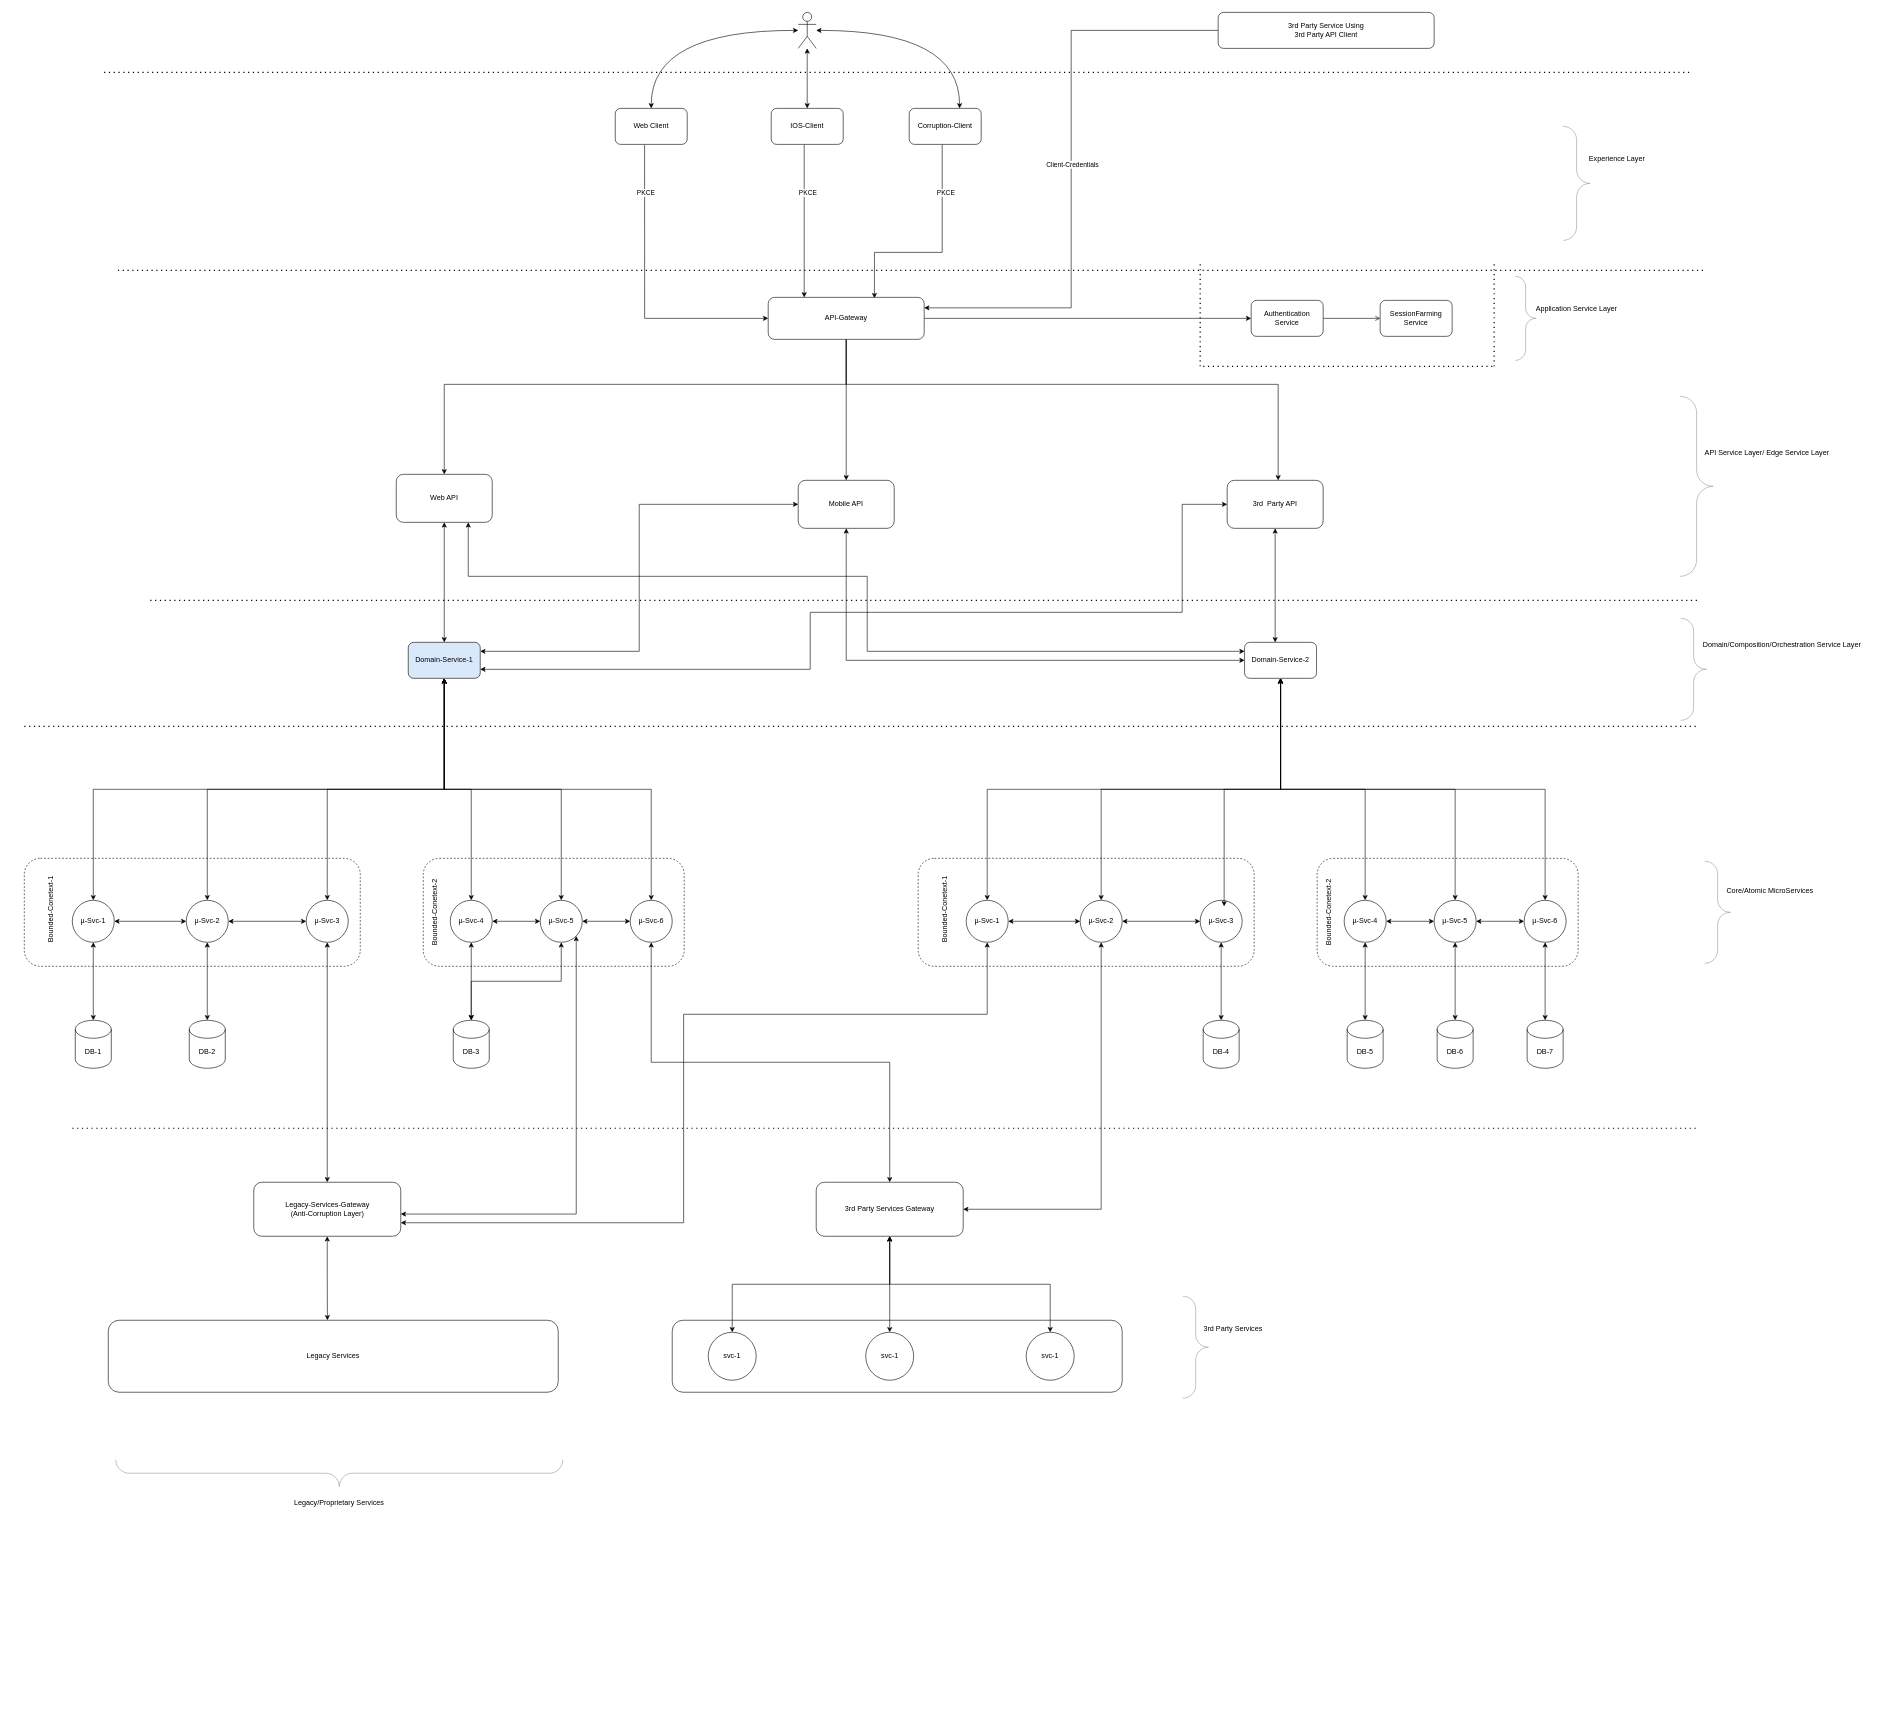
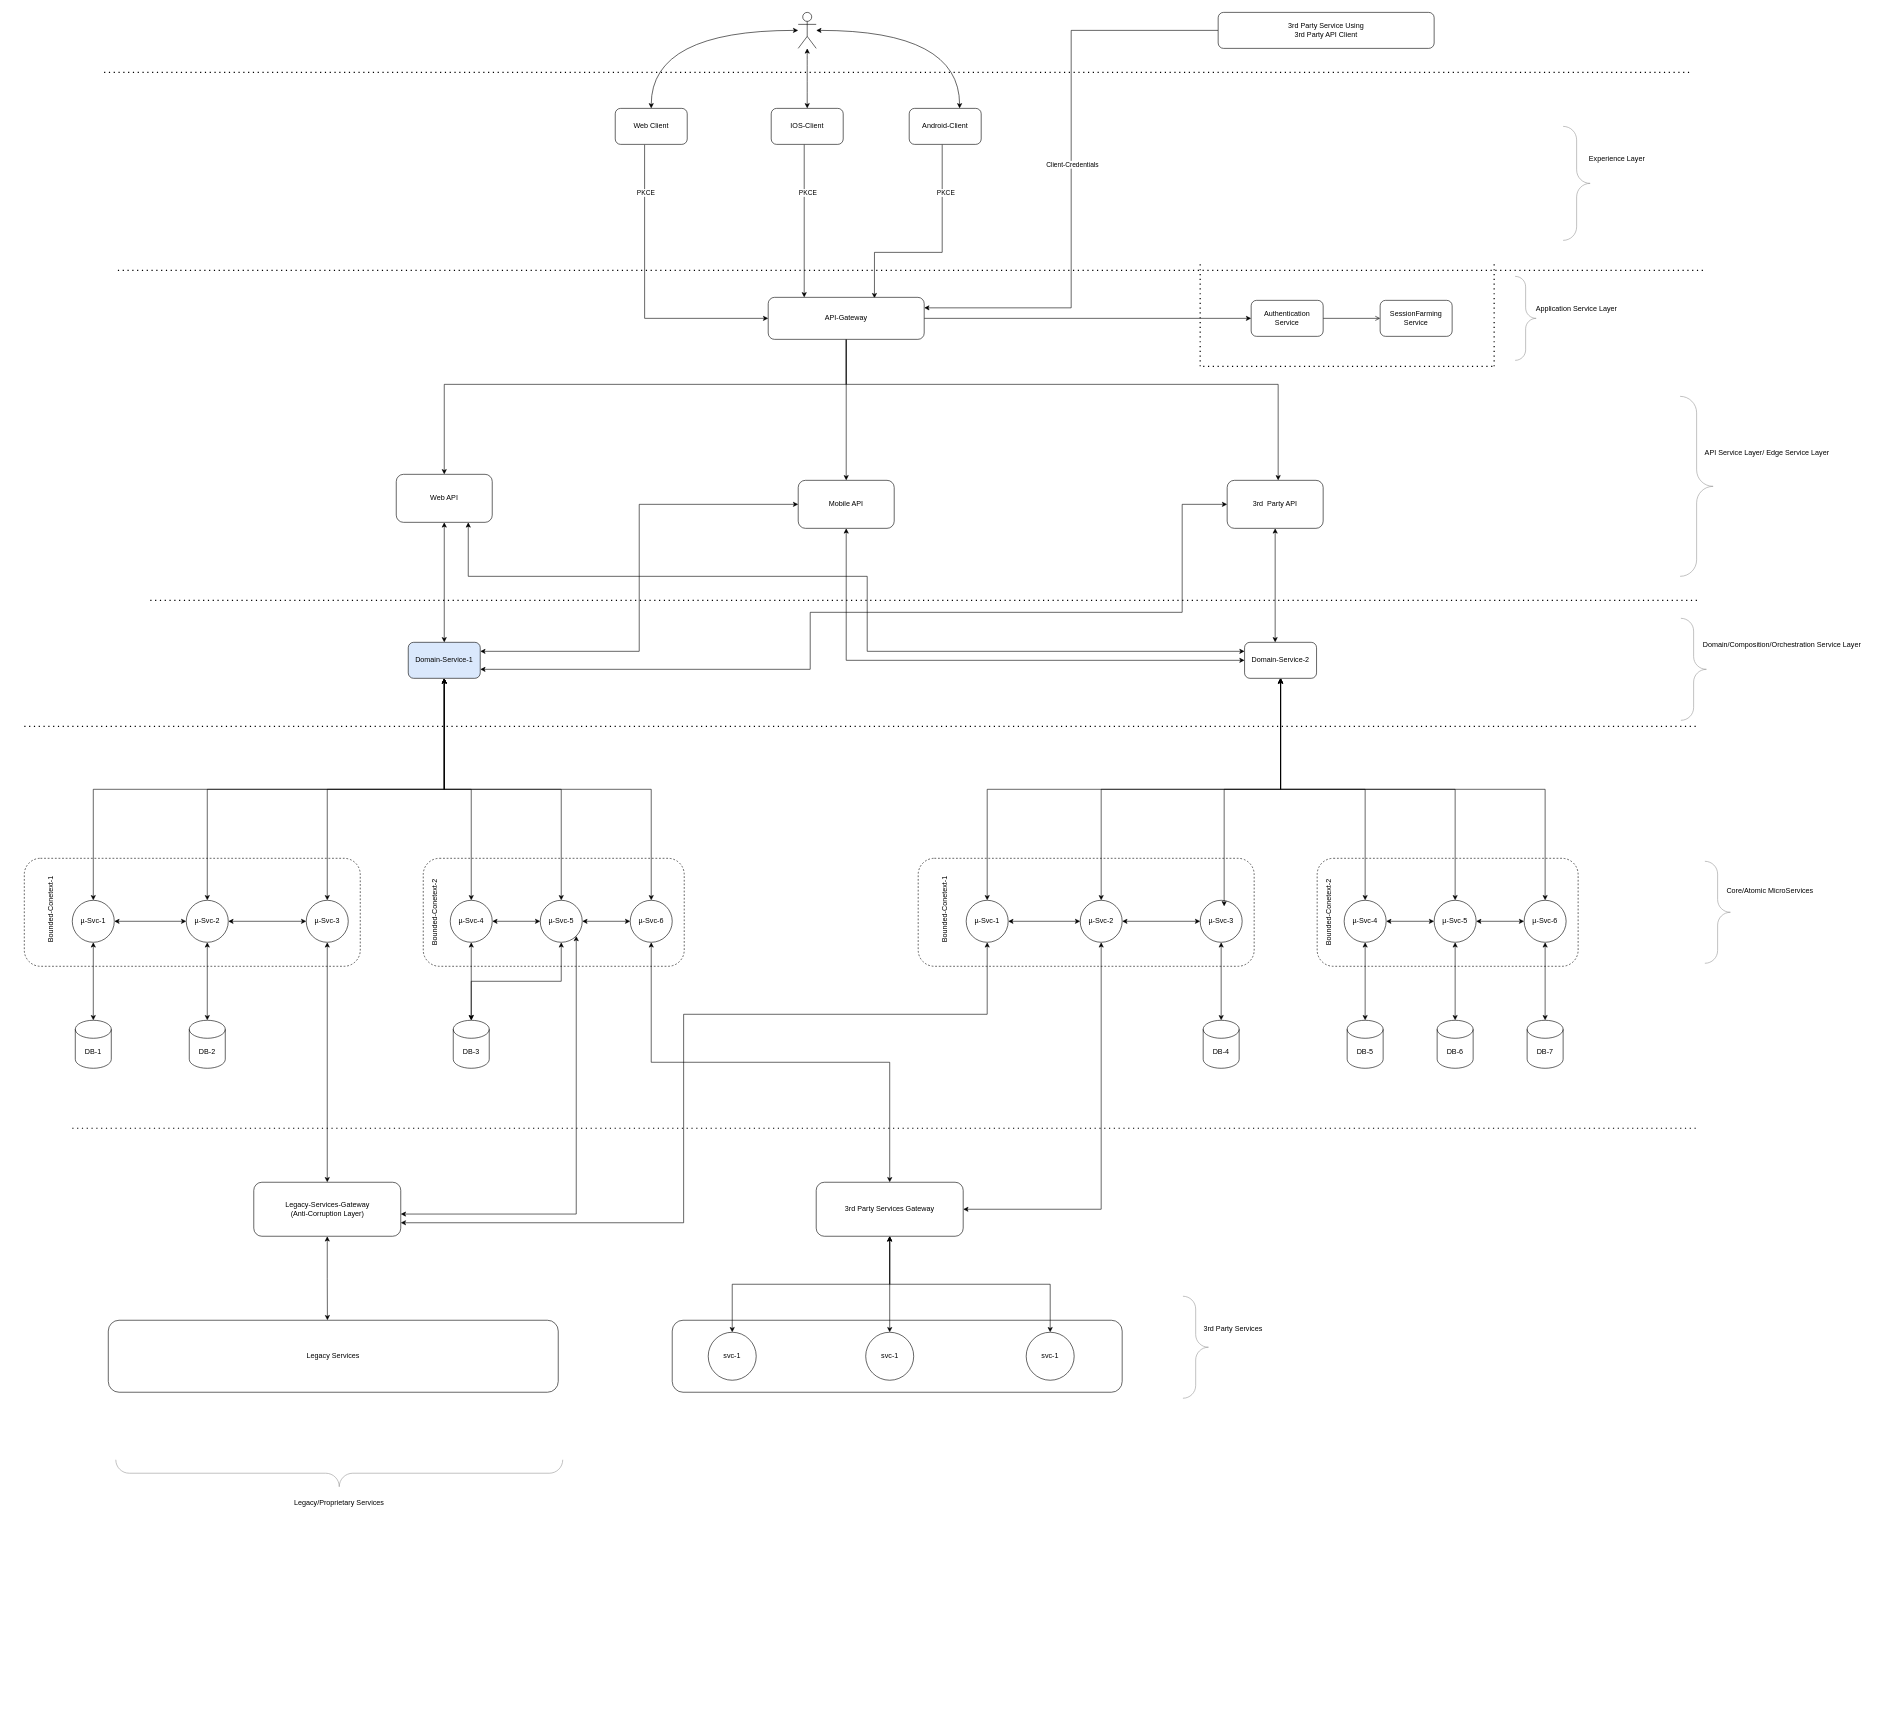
node "Corruption-Client": label "Corruption-Client" -> "Android-Client"
